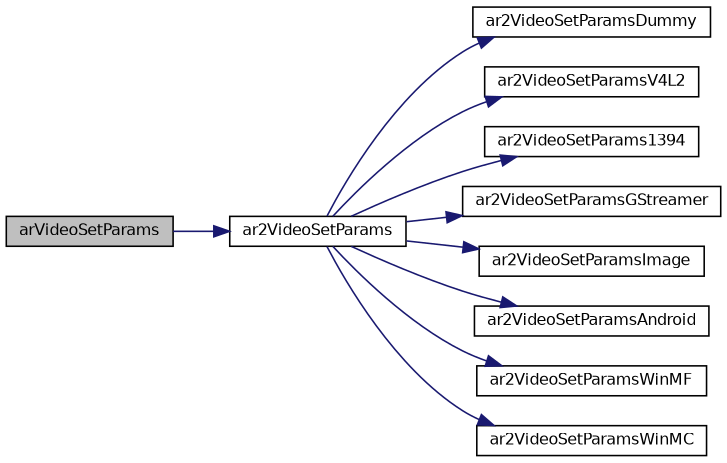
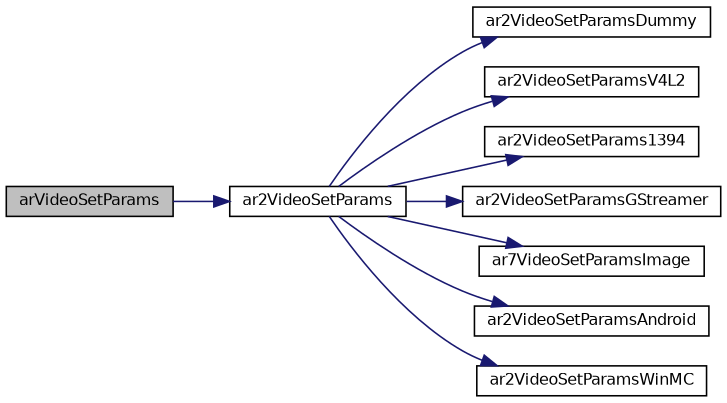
node "ar2VideoSetParamsImage": label "ar2VideoSetParamsImage" -> "ar7VideoSetParamsImage"
node "ar2VideoSetParamsWinMF": removed
